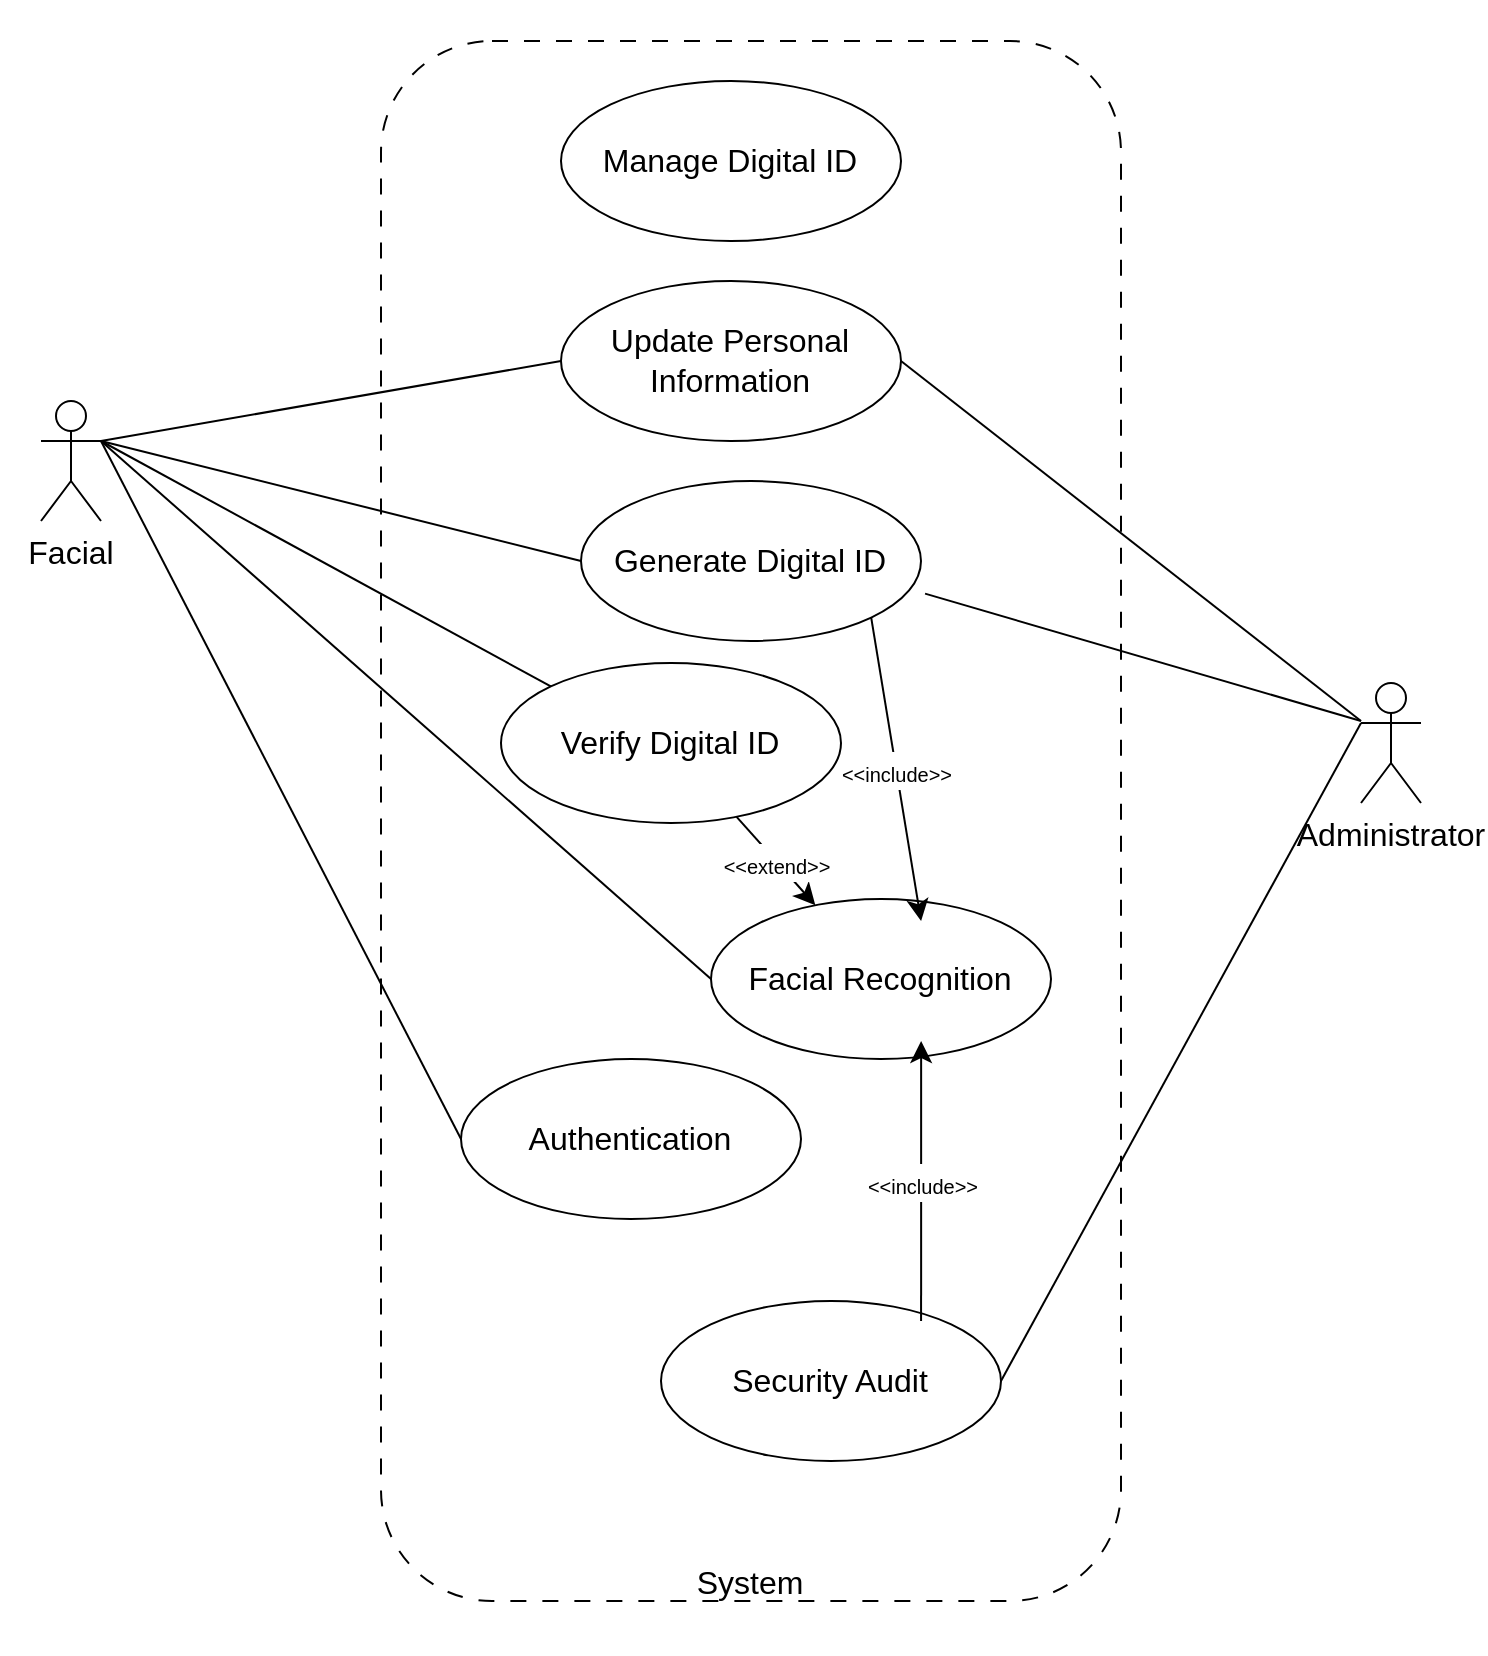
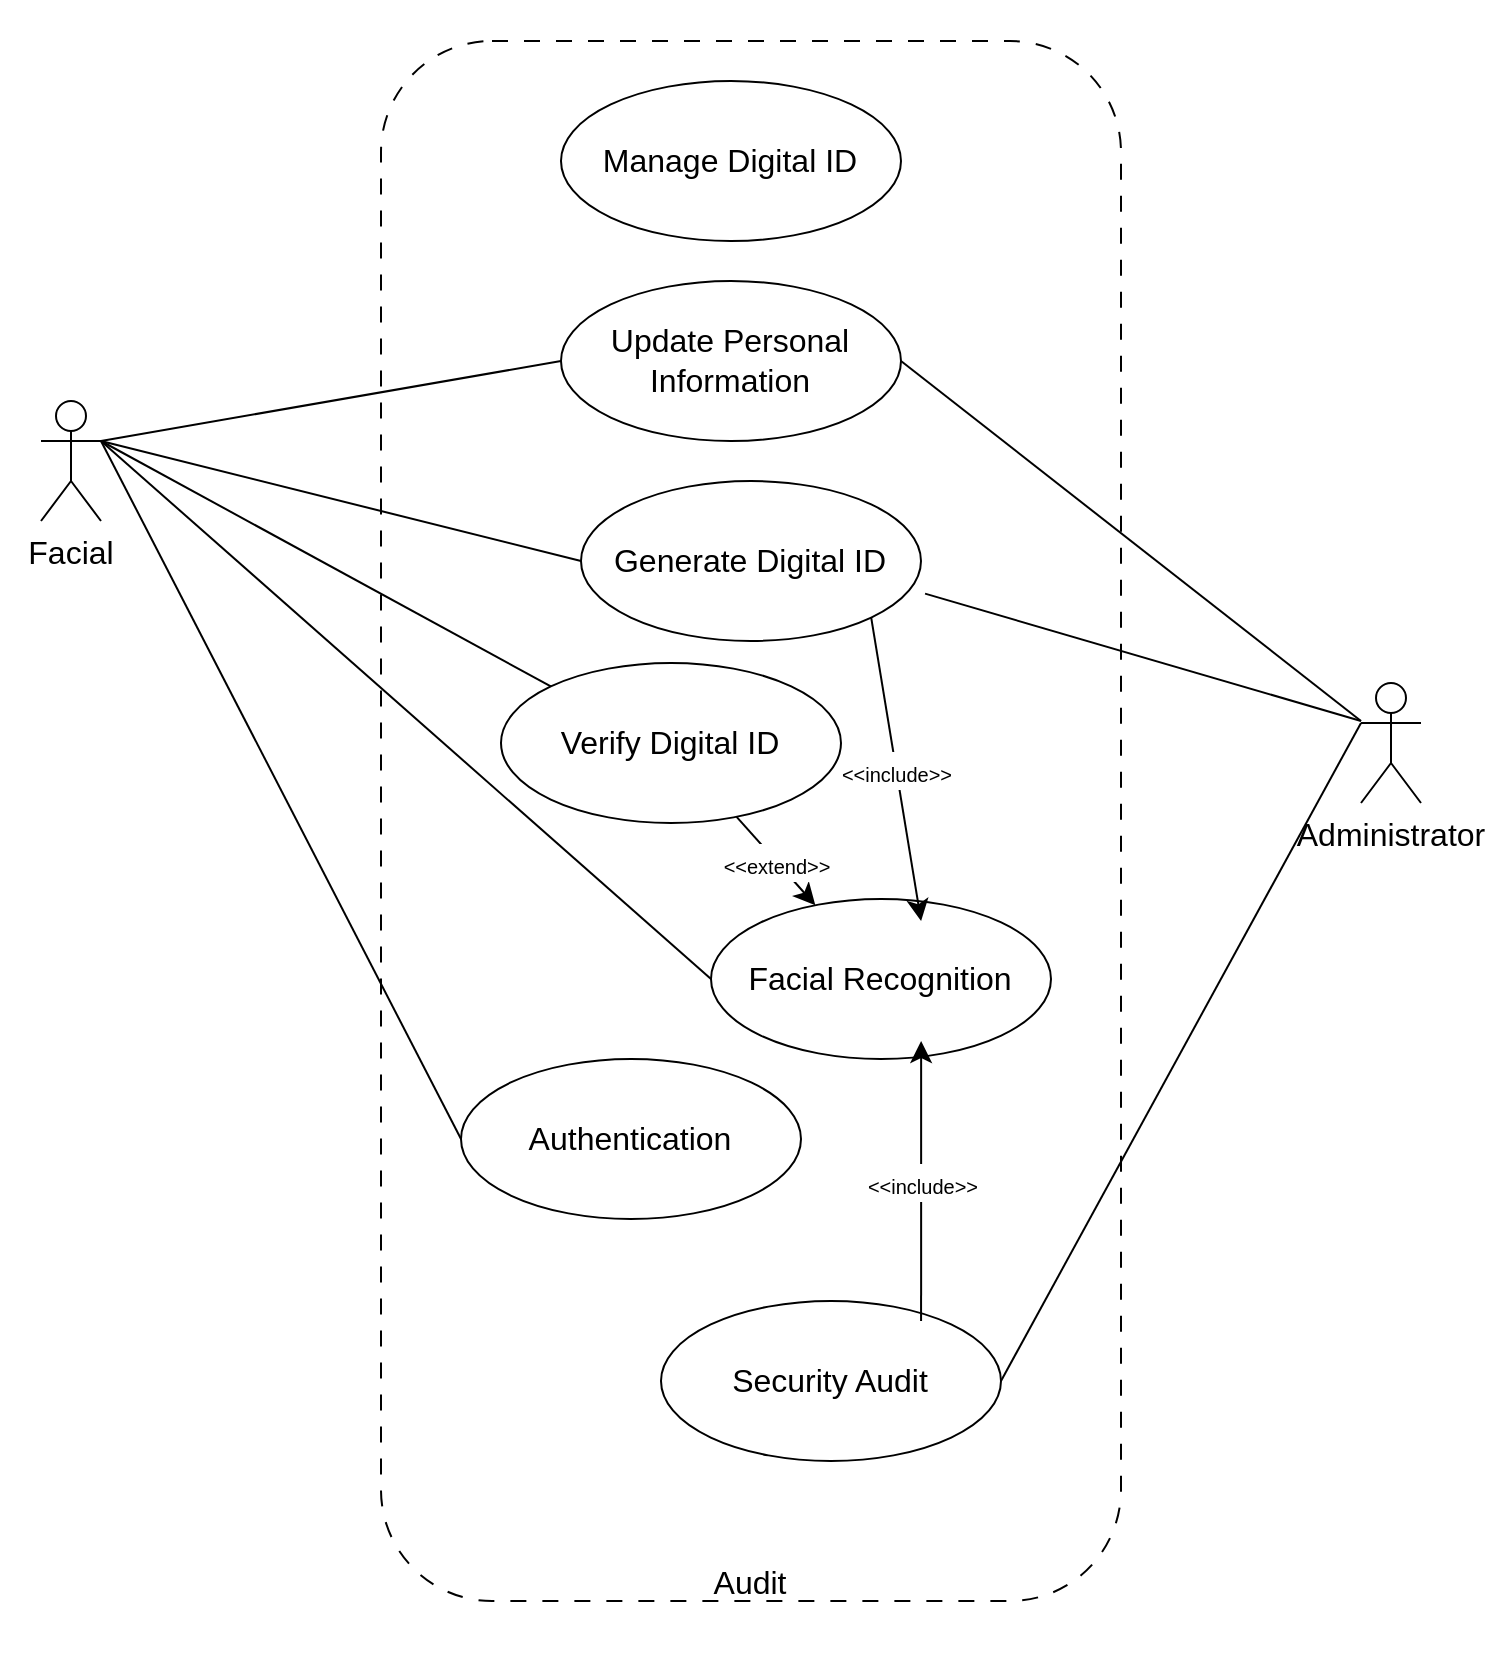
node "System": label "System" -> "Audit"
